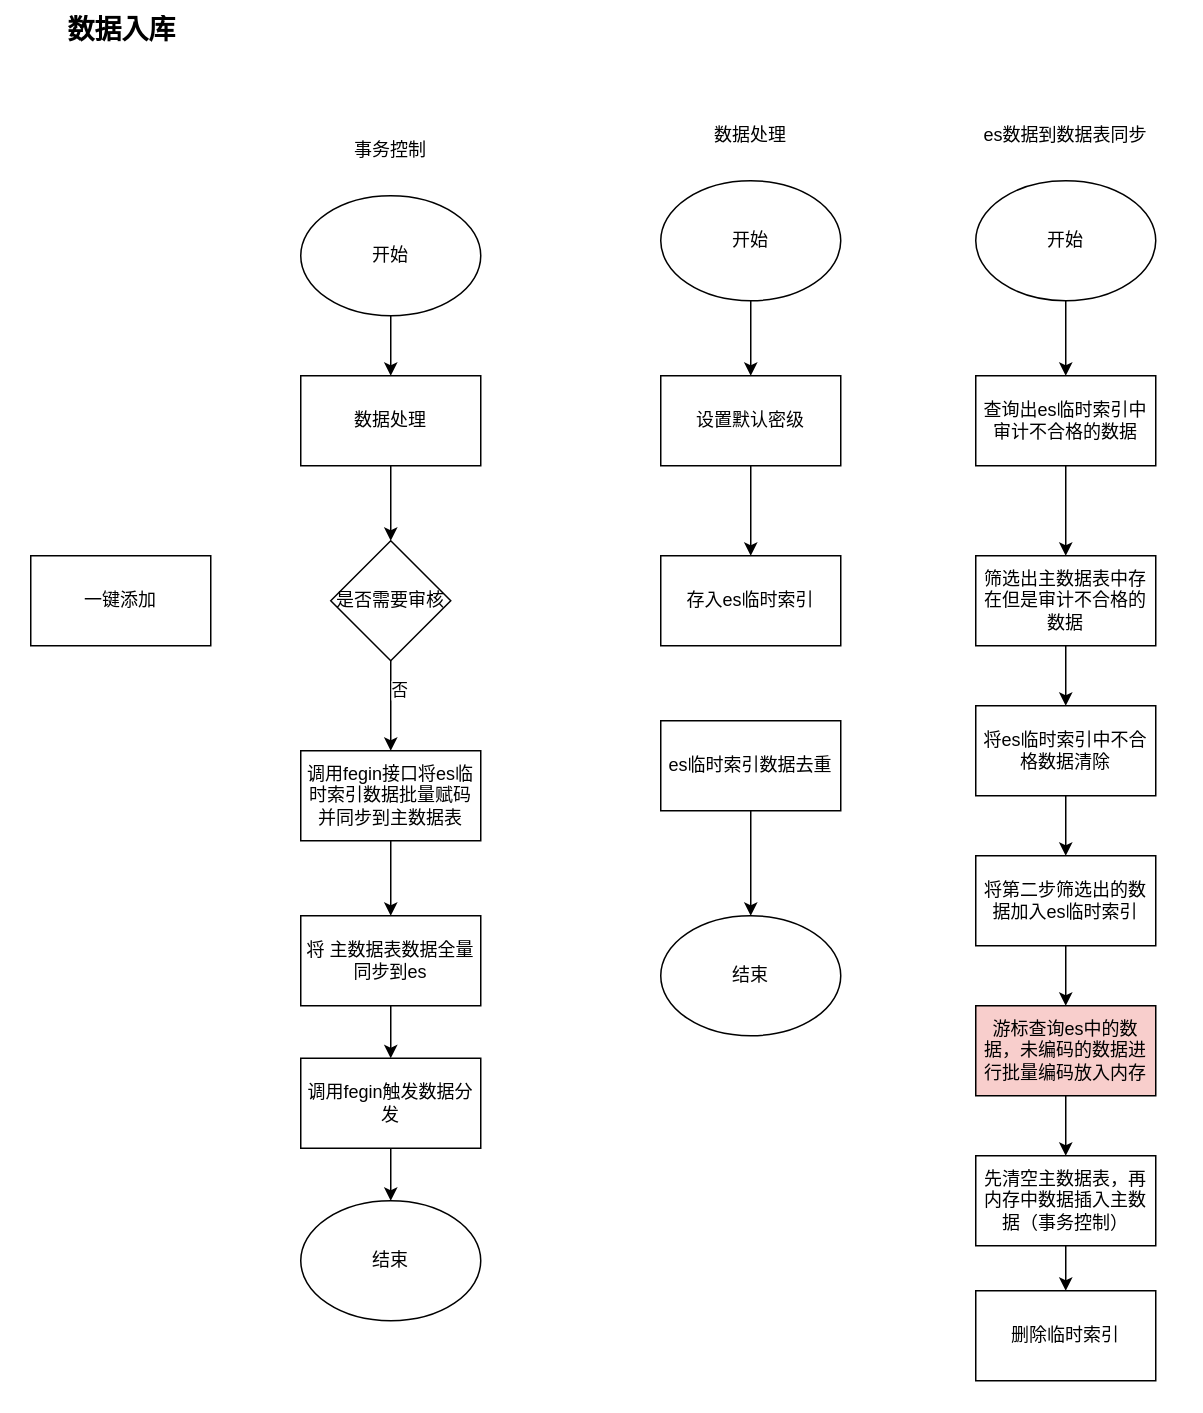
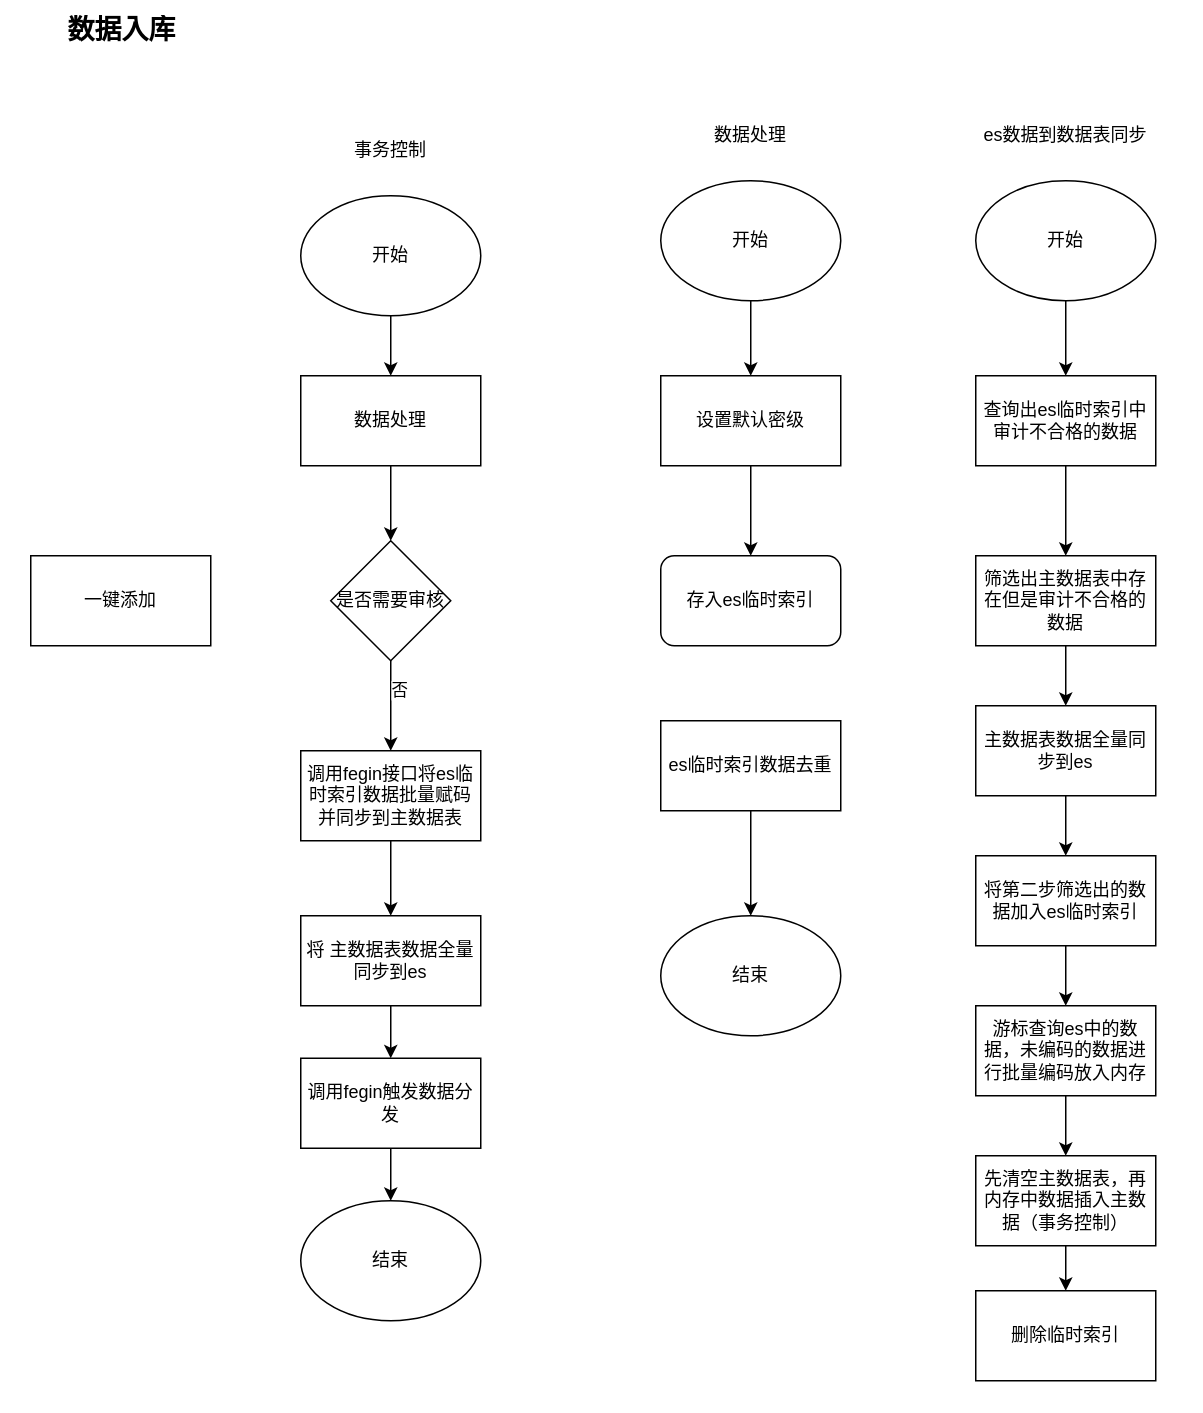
node "存入es临时索引": shape rectangle -> rounded rectangle
node "将es临时索引中不合格数据清除": label "将es临时索引中不合格数据清除" -> "主数据表数据全量同步到es"
node "游标查询es中的数据，未编码的数据进行批量编码放入内存": fillcolor #f8cecc -> #ffffff
